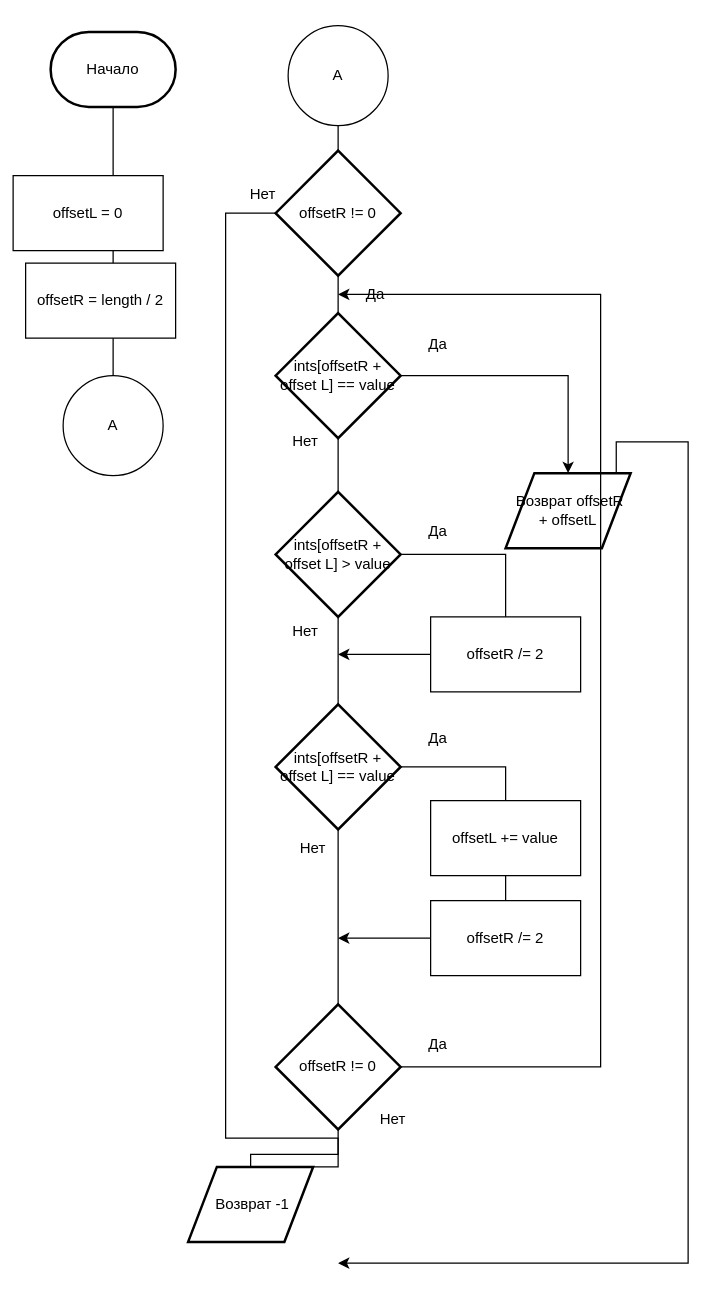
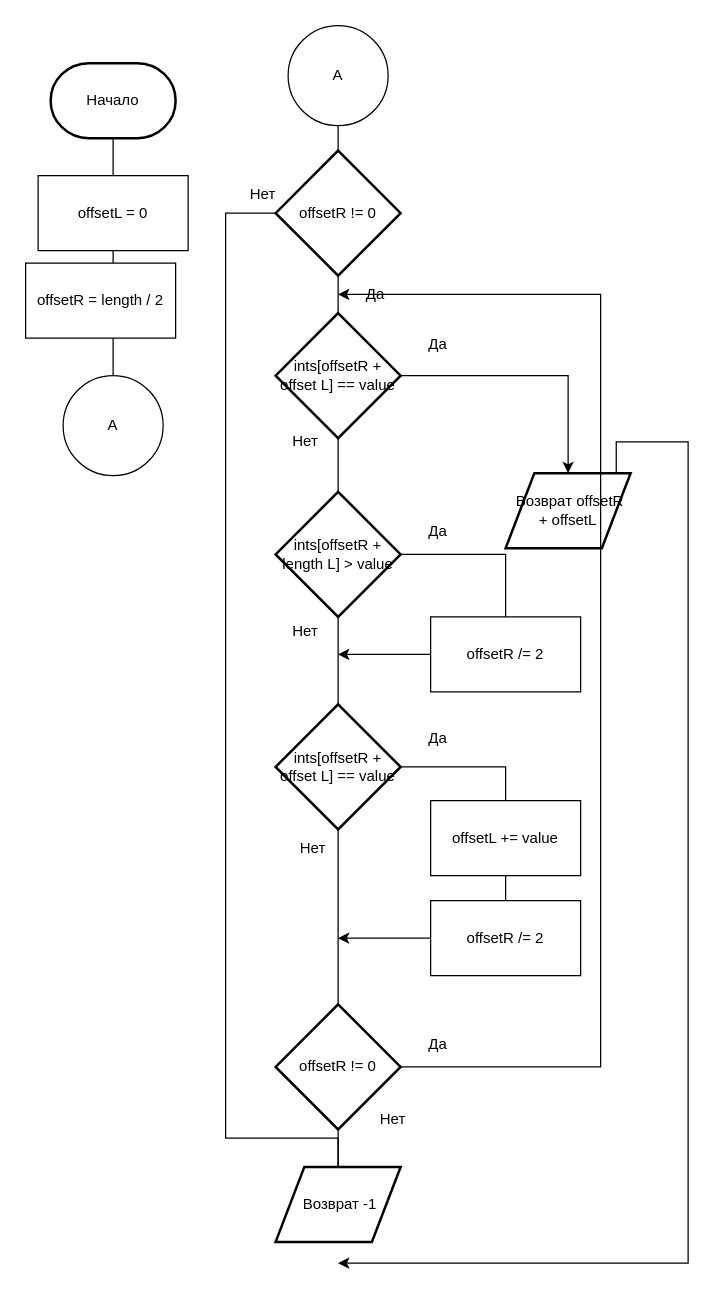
node "Начало": moved (113, 69) -> (113, 101)
node "offsetL = 0": moved (88, 213) -> (113, 213)
node "ints[offsetR + offset L] > value": label "ints[offsetR + offset L] > value" -> "ints[offsetR + length L] > value"
node "Возврат -1": moved (251, 1204) -> (338, 1204)
